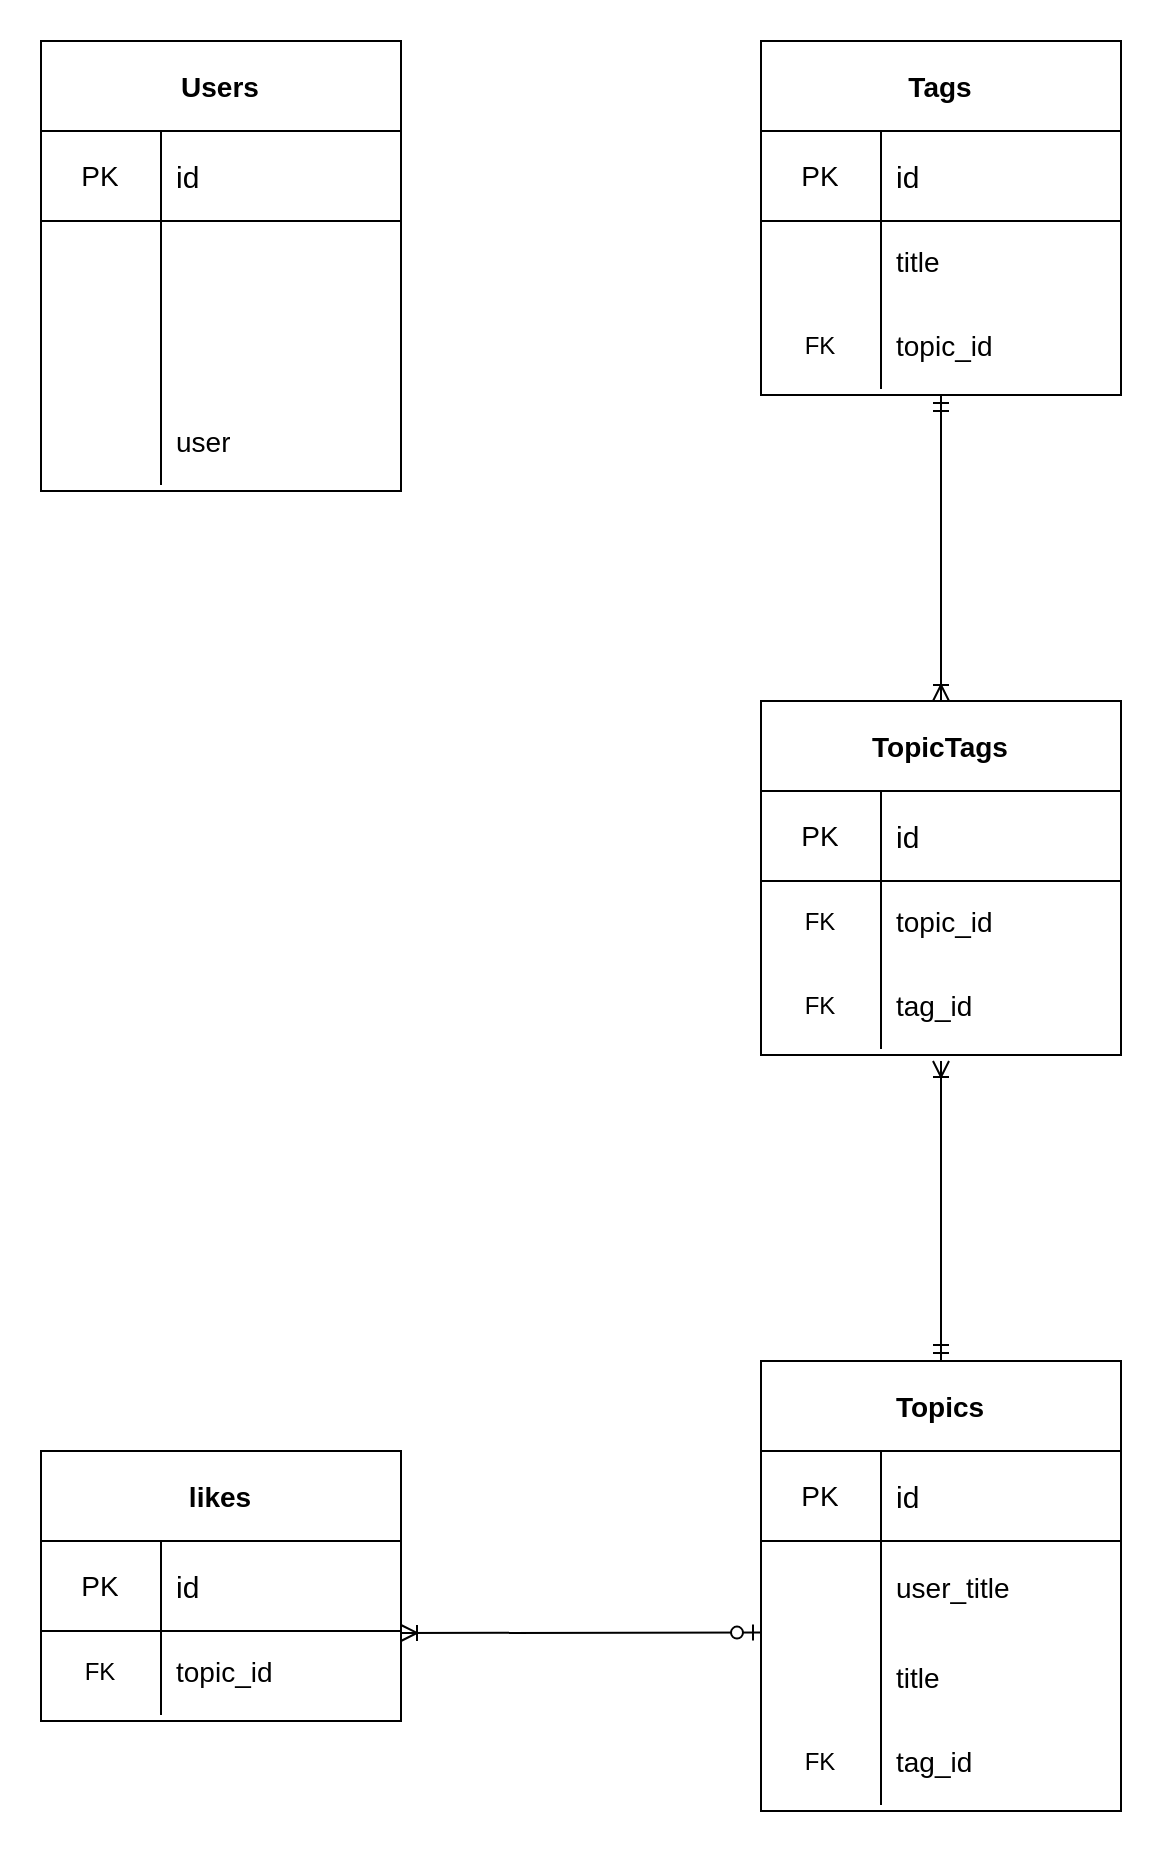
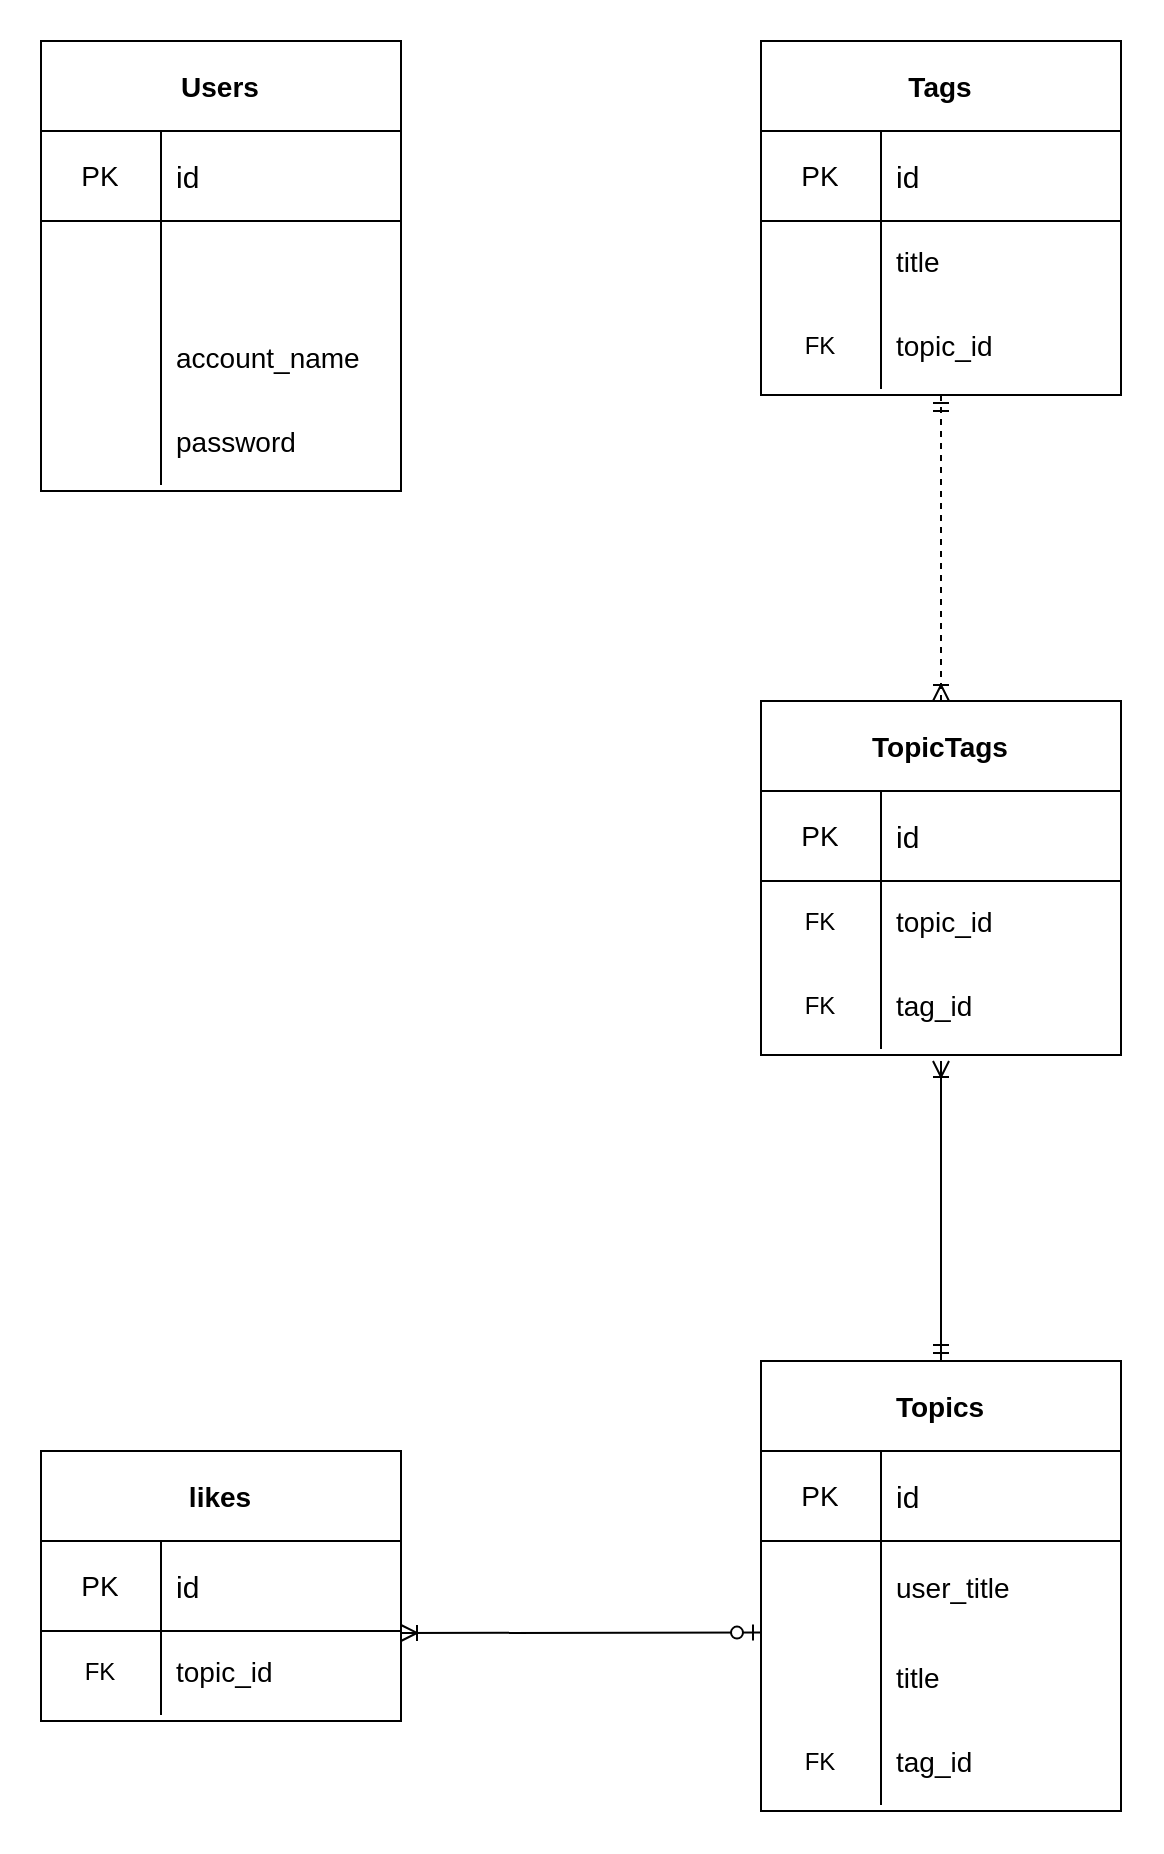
node "account_name": added
node "user": label "user" -> "password"
edge "Tags" -- "TopicTags": style solid -> dashed
